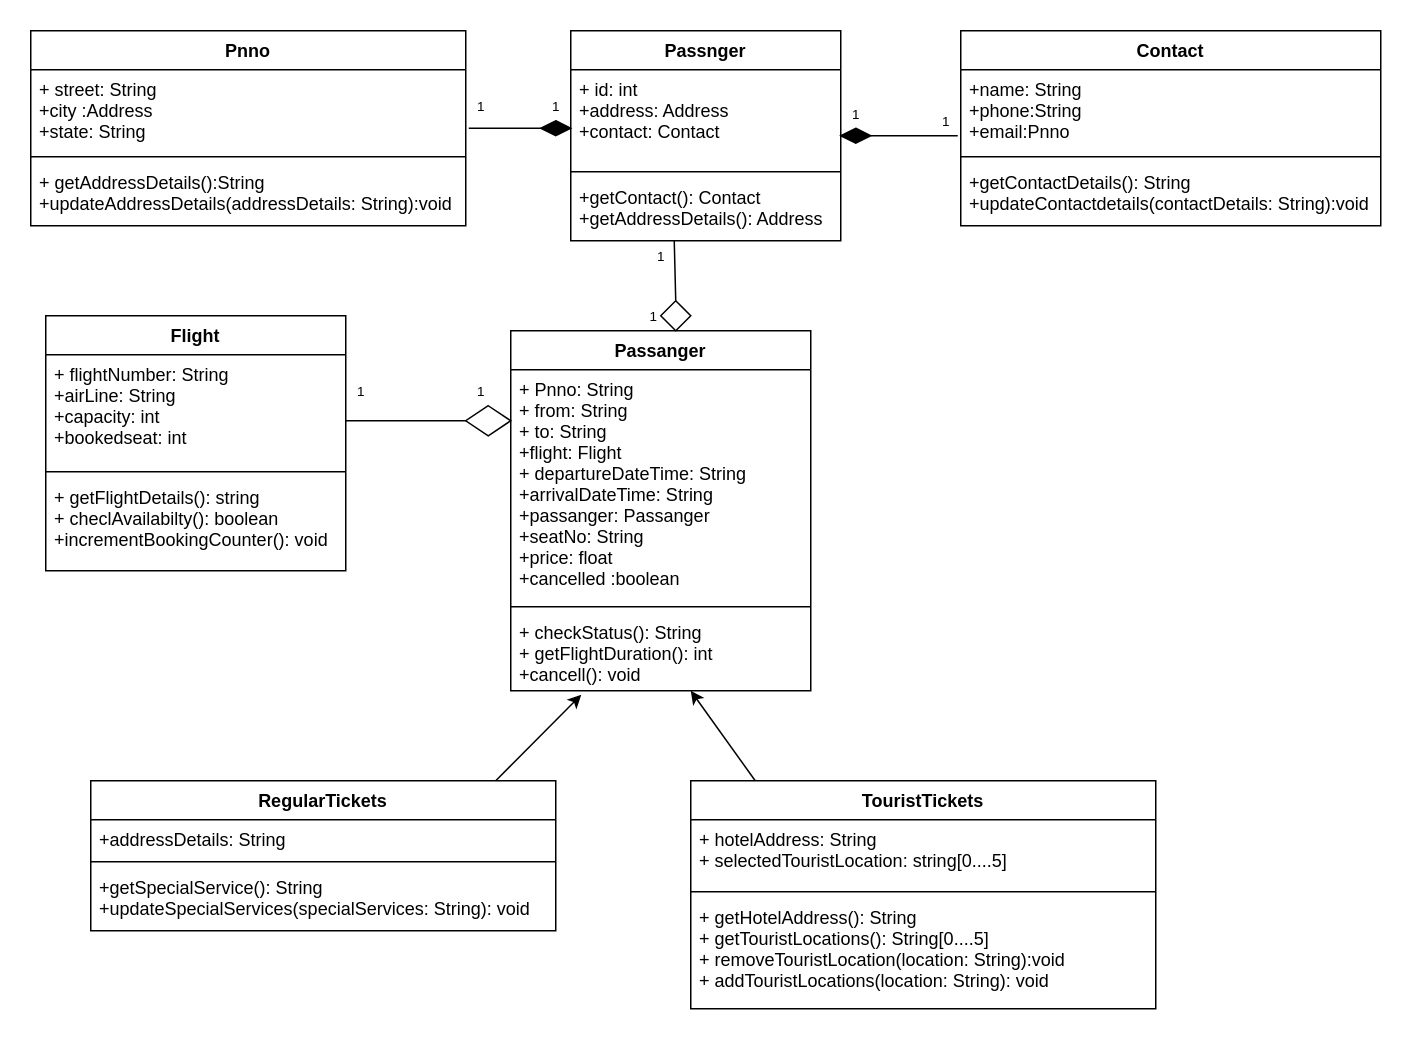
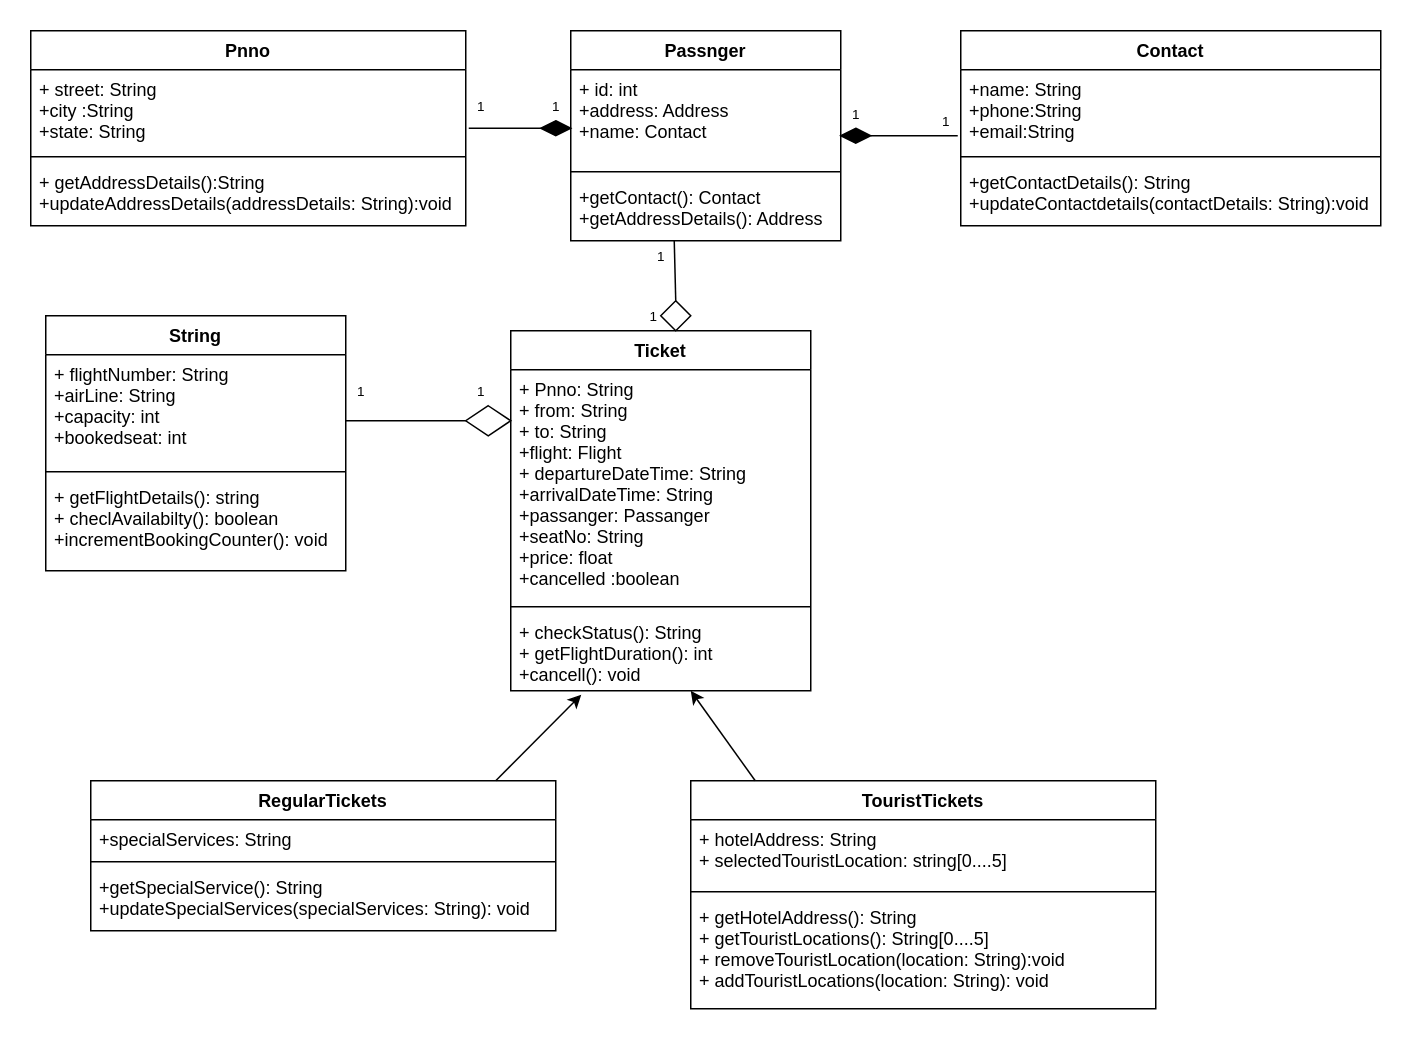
node "+ street: String +city :Address +state: String": label "+ street: String +city :Address +state: String" -> "+ street: String +city :String +state: String"
node "+ id: int +address: Address +contact: Contact": label "+ id: int +address: Address +contact: Contact" -> "+ id: int +address: Address +name: Contact"
node "+name: String +phone:String +email:Pnno": label "+name: String +phone:String +email:Pnno" -> "+name: String +phone:String +email:String"
node "Flight": label "Flight" -> "String"
node "Passanger": label "Passanger" -> "Ticket"
node "+addressDetails: String": label "+addressDetails: String" -> "+specialServices: String"
